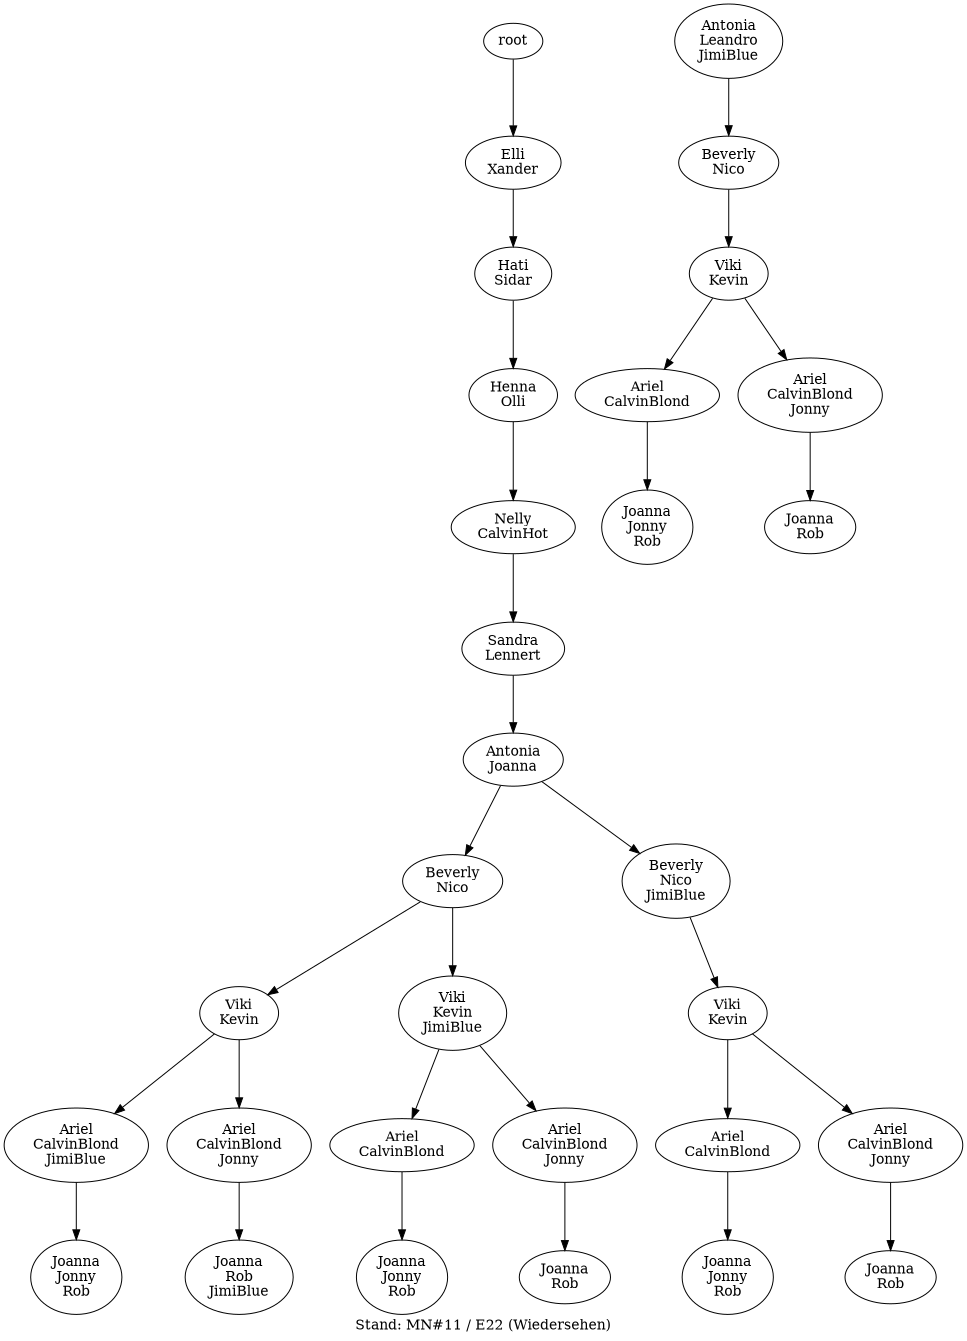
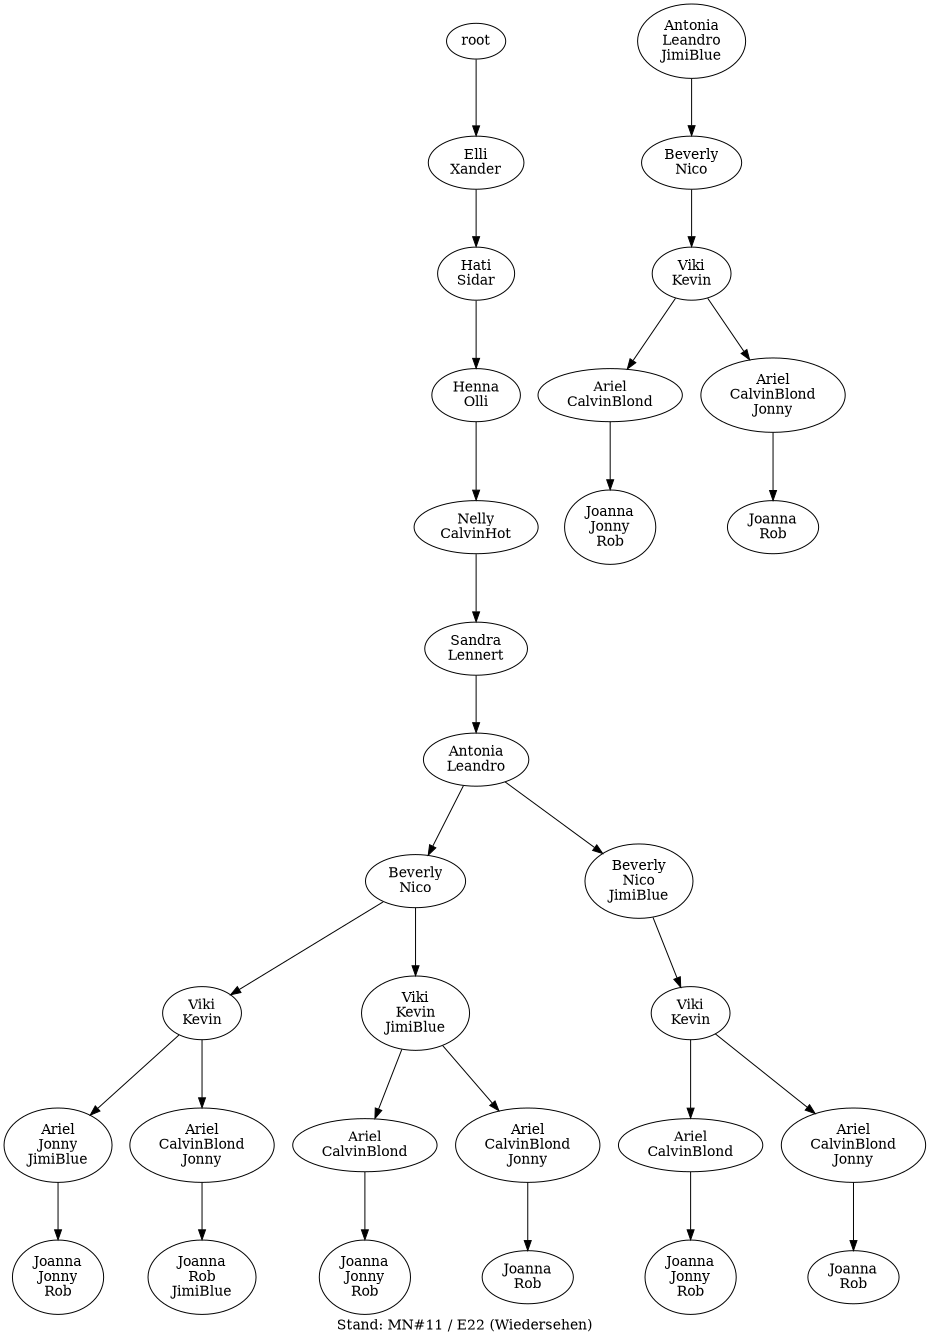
node "Antonia Joanna": label "Antonia Joanna" -> "Antonia Leandro"
node "Ariel CalvinBlond JimiBlue": label "Ariel CalvinBlond JimiBlue" -> "Ariel Jonny JimiBlue"
